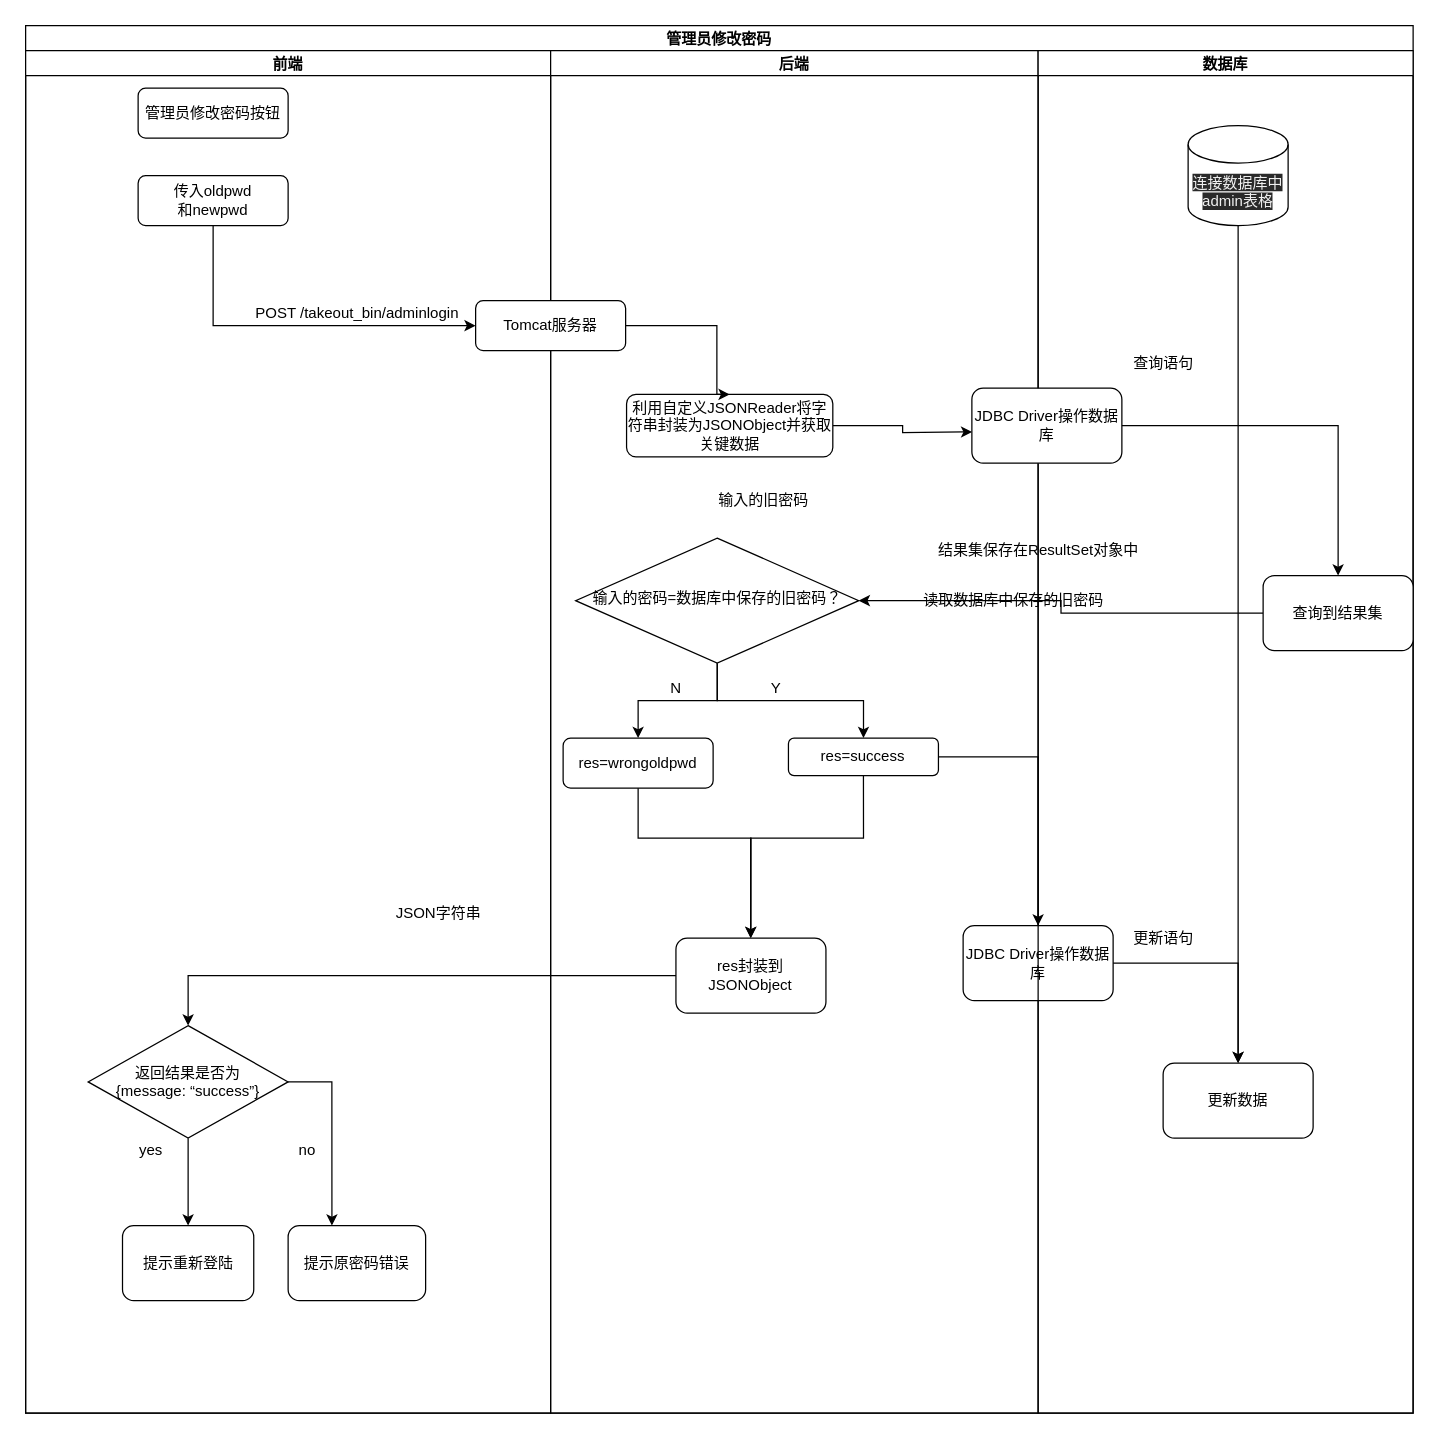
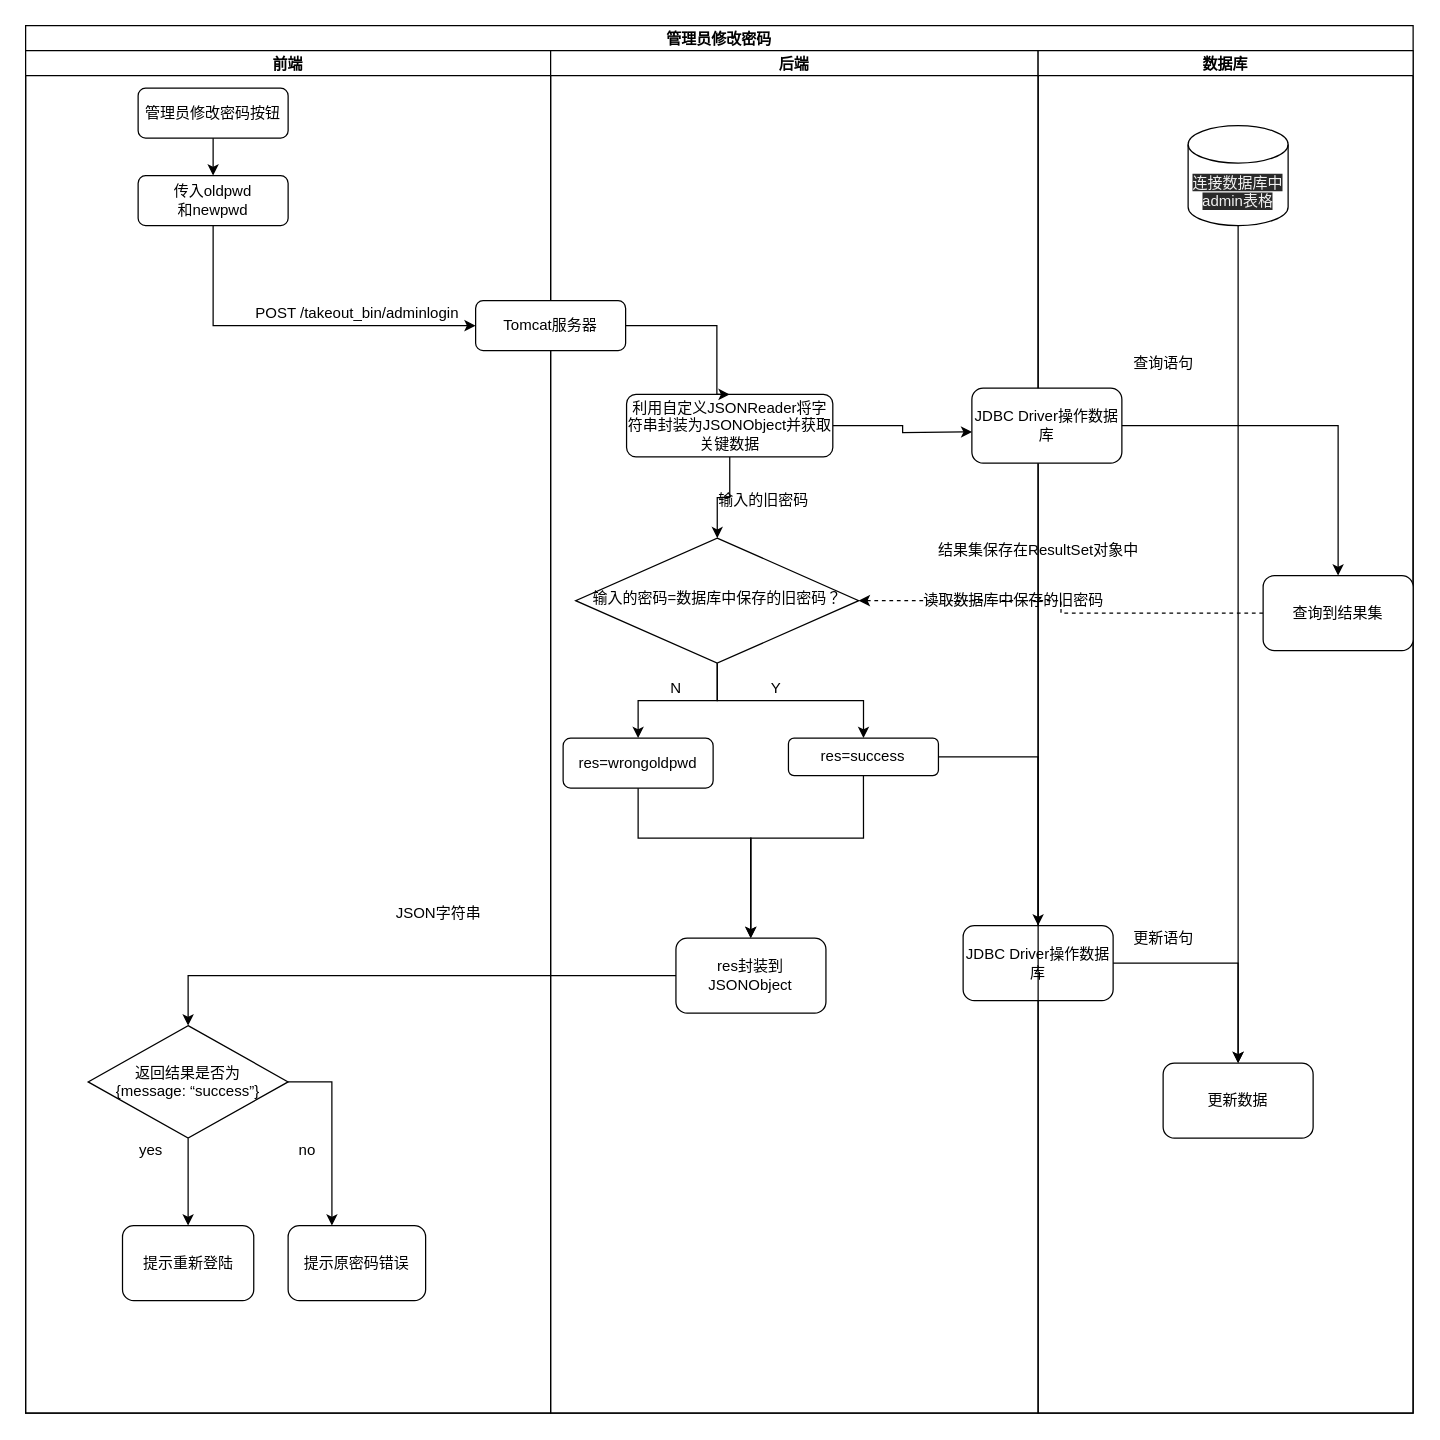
edge "管理员修改密码按钮" -> "传入oldpwd 和newpwd": added
edge "利用自定义JSONReader将字符串封装为JSONObject并获取关键数据" -> "输入的密码=数据库中保存的旧密码？": added
edge "查询到结果集" -> "输入的密码=数据库中保存的旧密码？": style solid -> dashed
